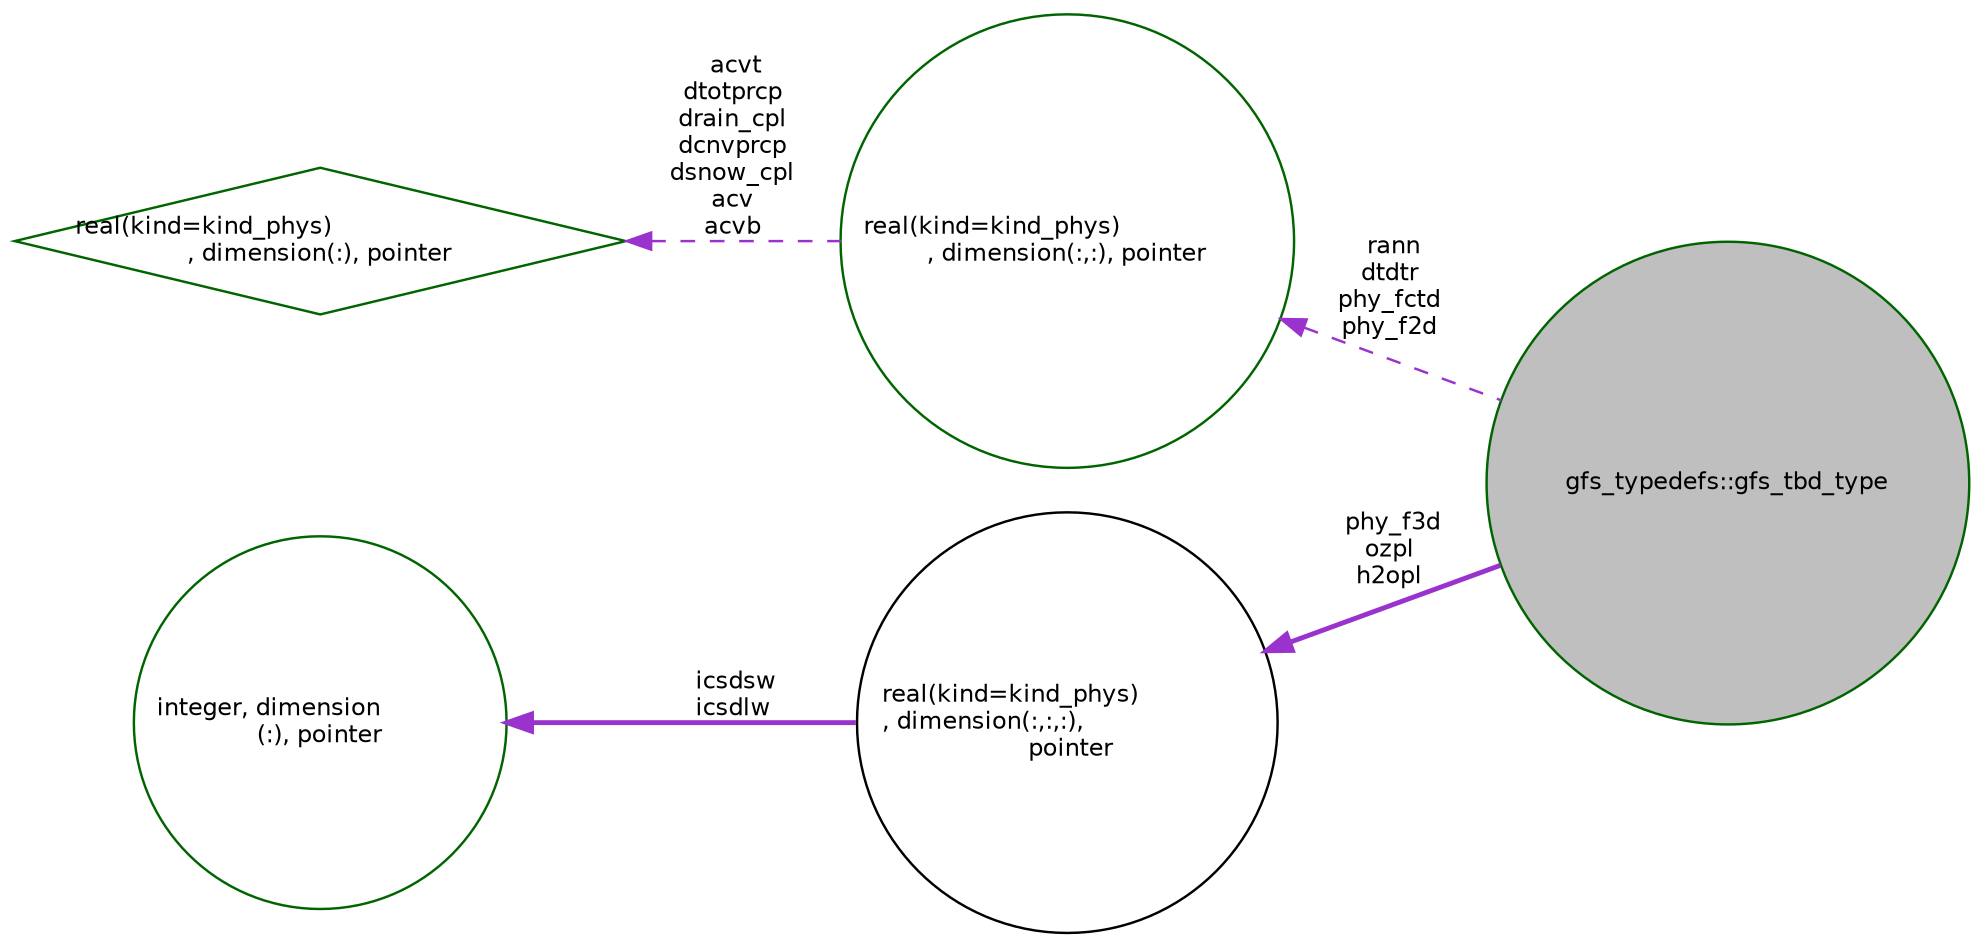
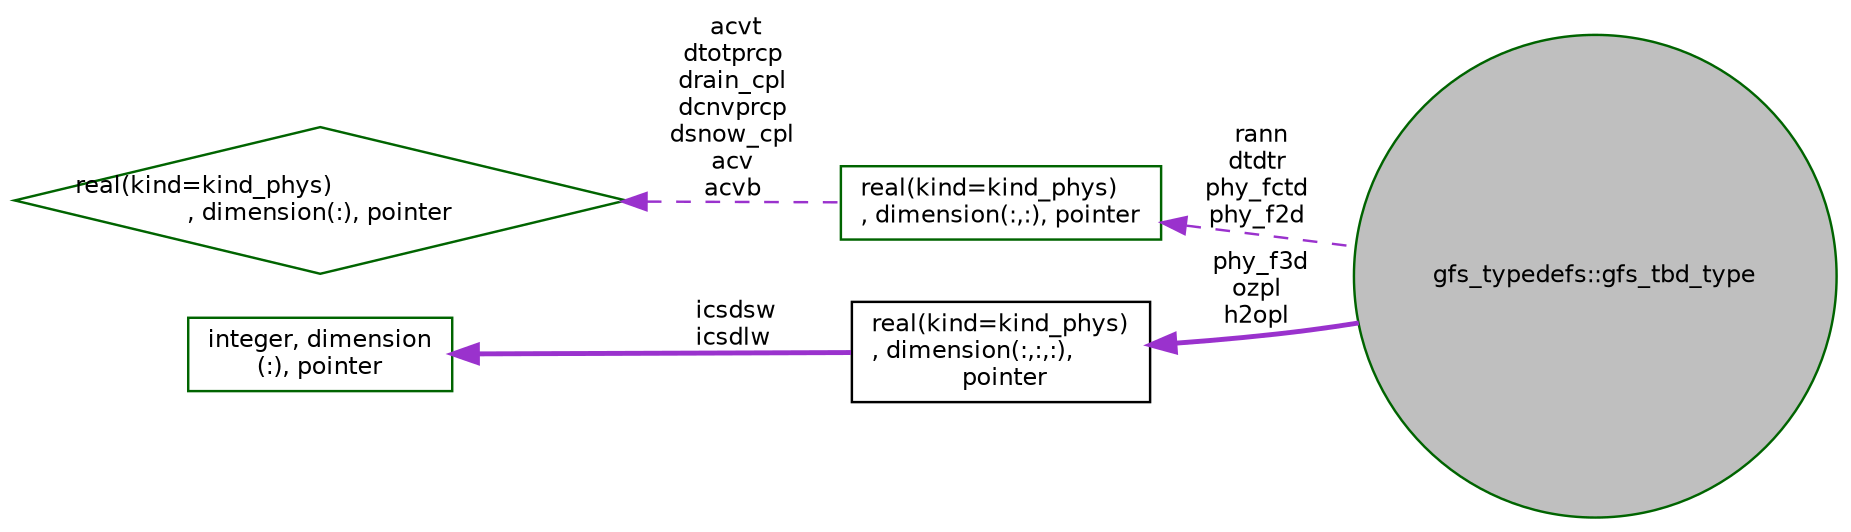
node "real(kind=kind_phys) , dimension(:,:), pointer": shape circle -> box
node "integer, dimension (:), pointer": shape circle -> box
node "real(kind=kind_phys) , dimension(:,:,:), pointer": shape circle -> box
